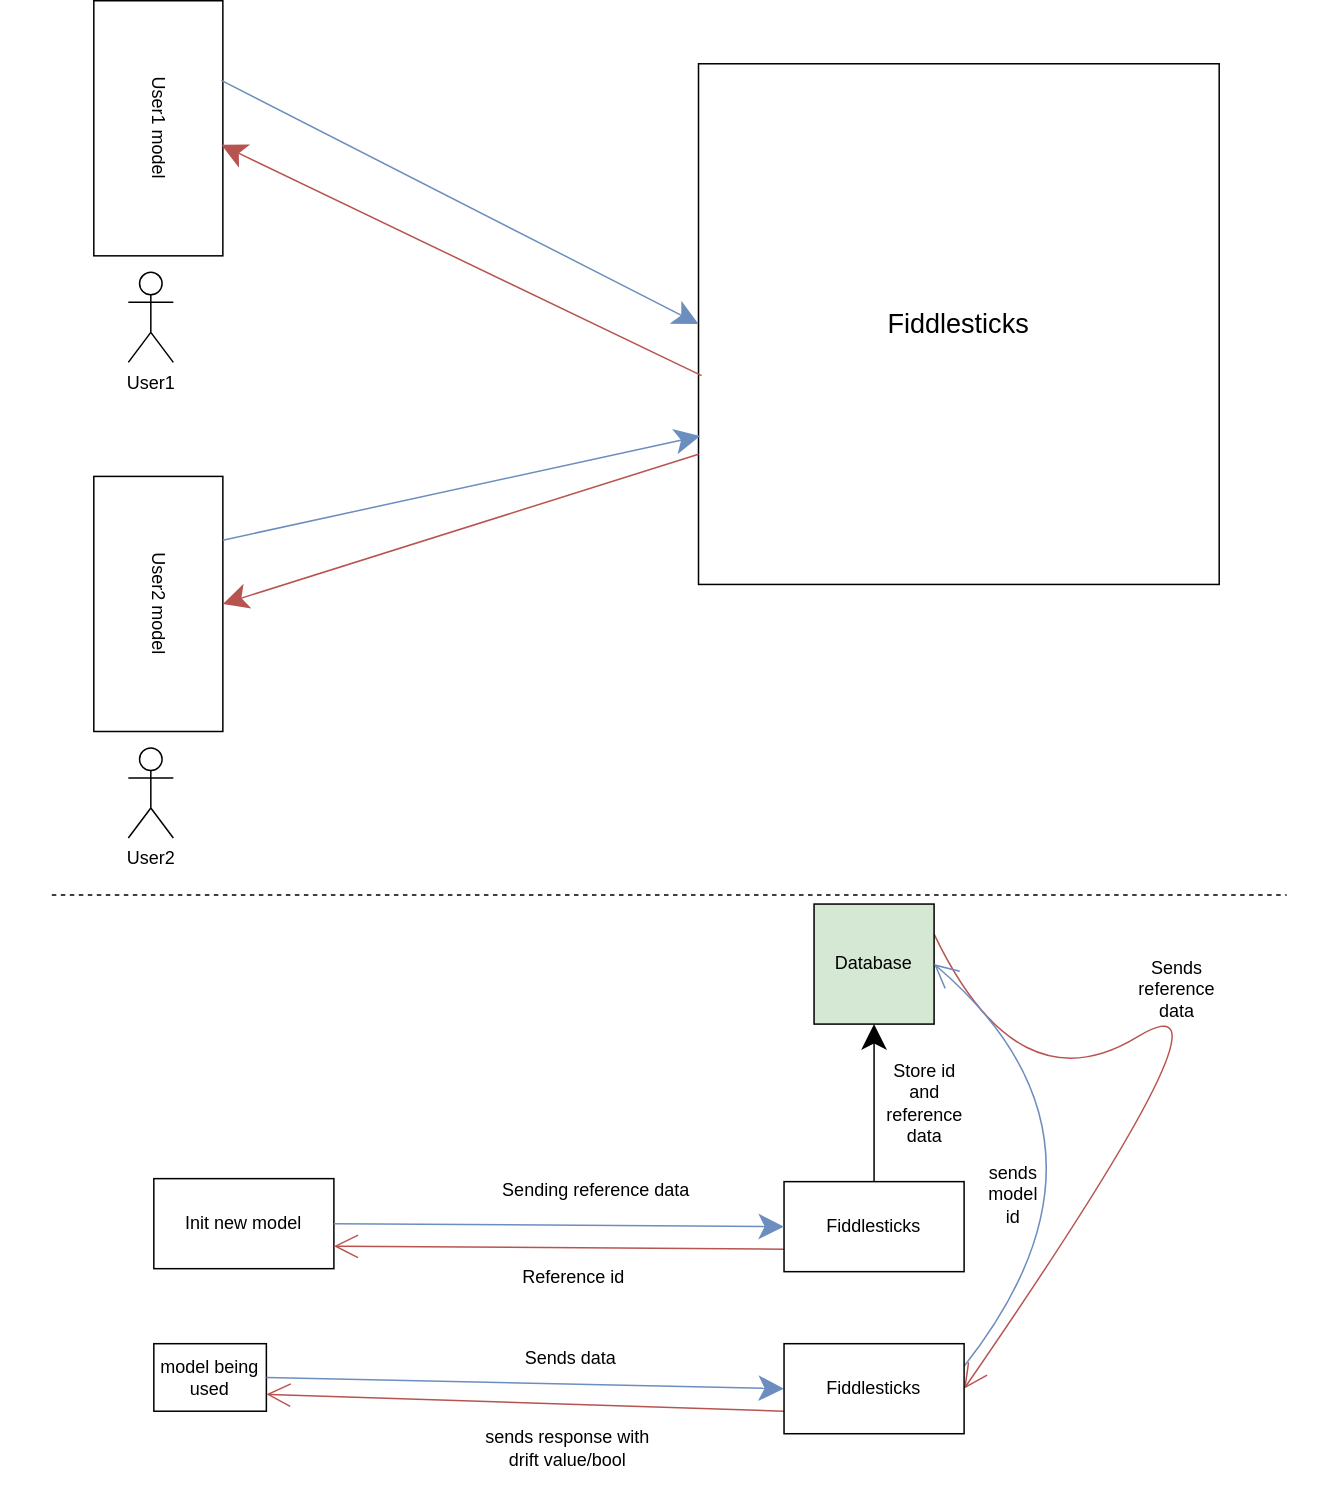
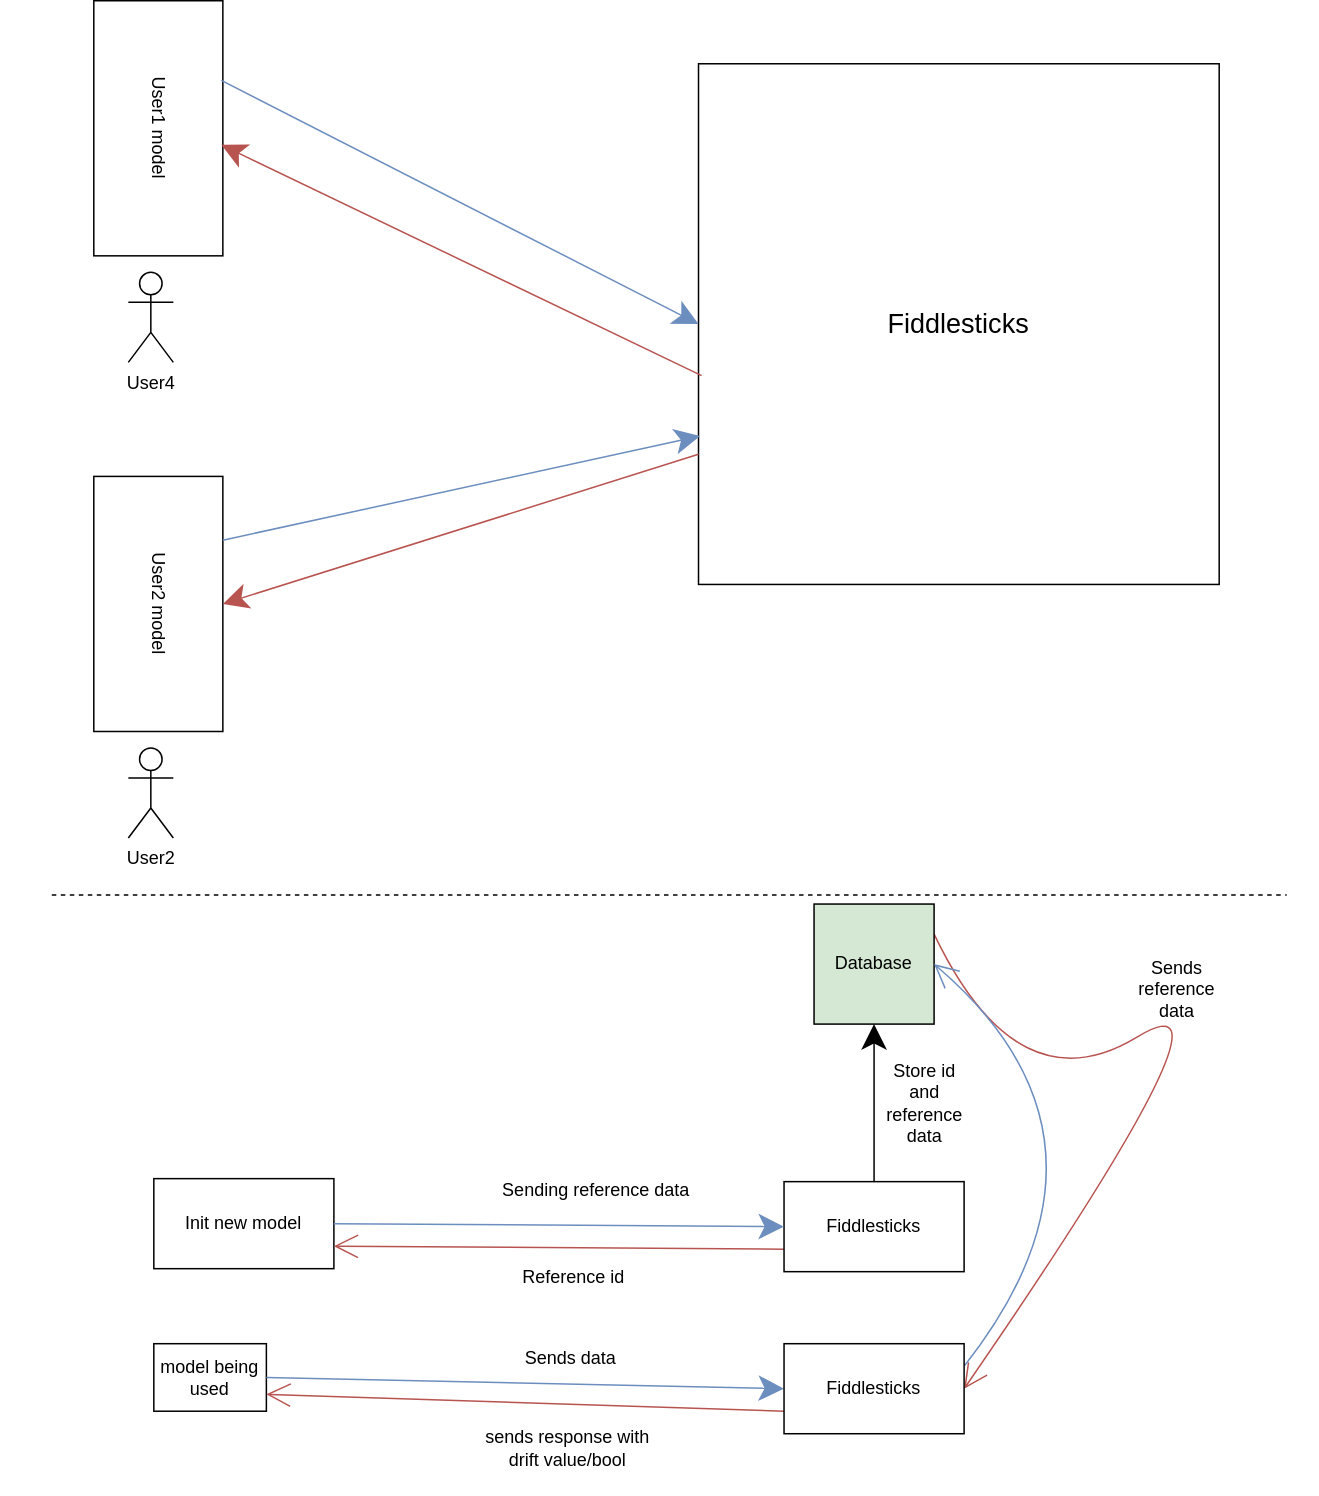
node "User1": label "User1" -> "User4"
node "sends model id": removed
